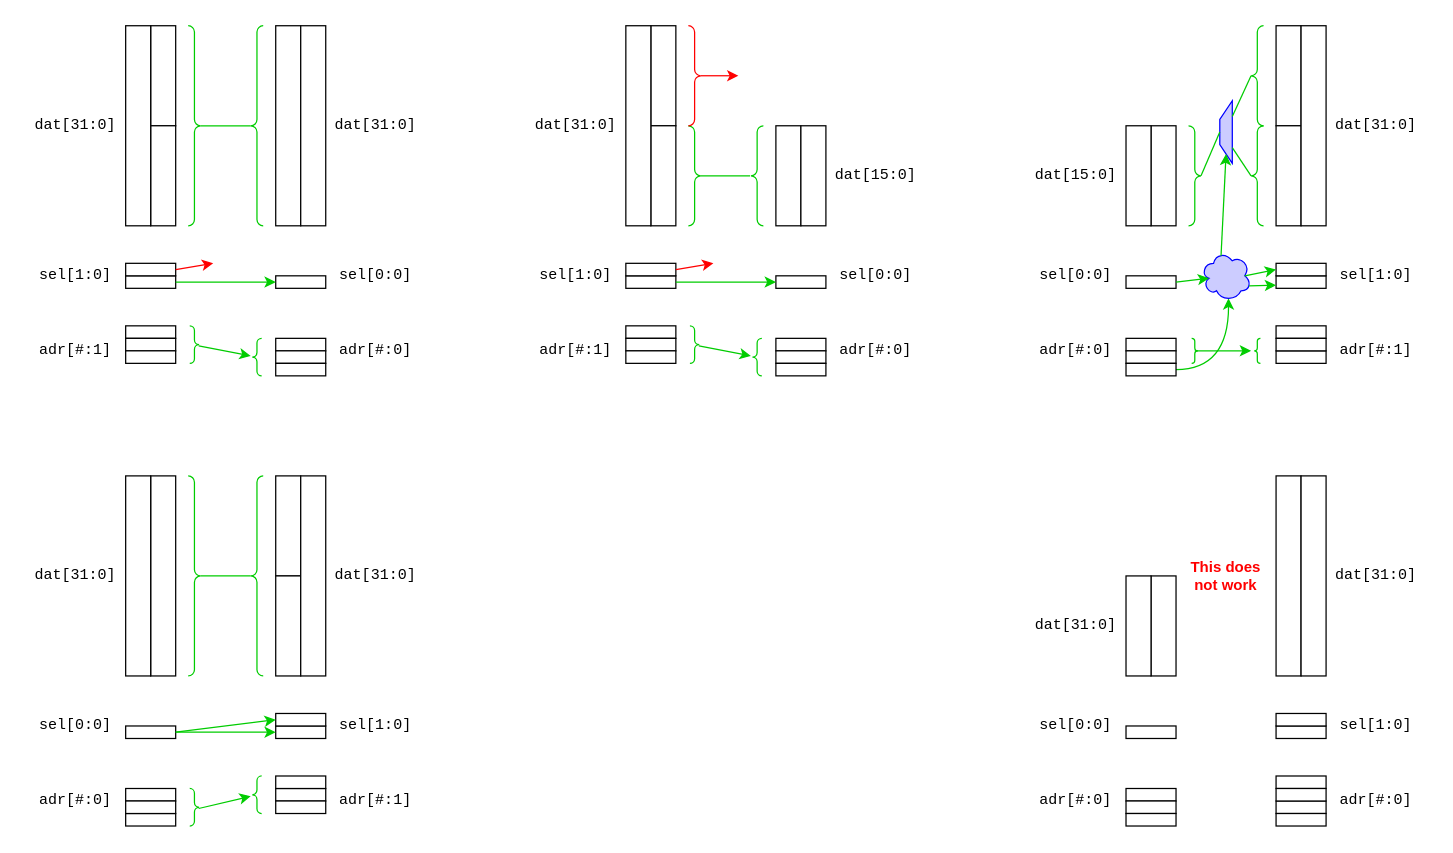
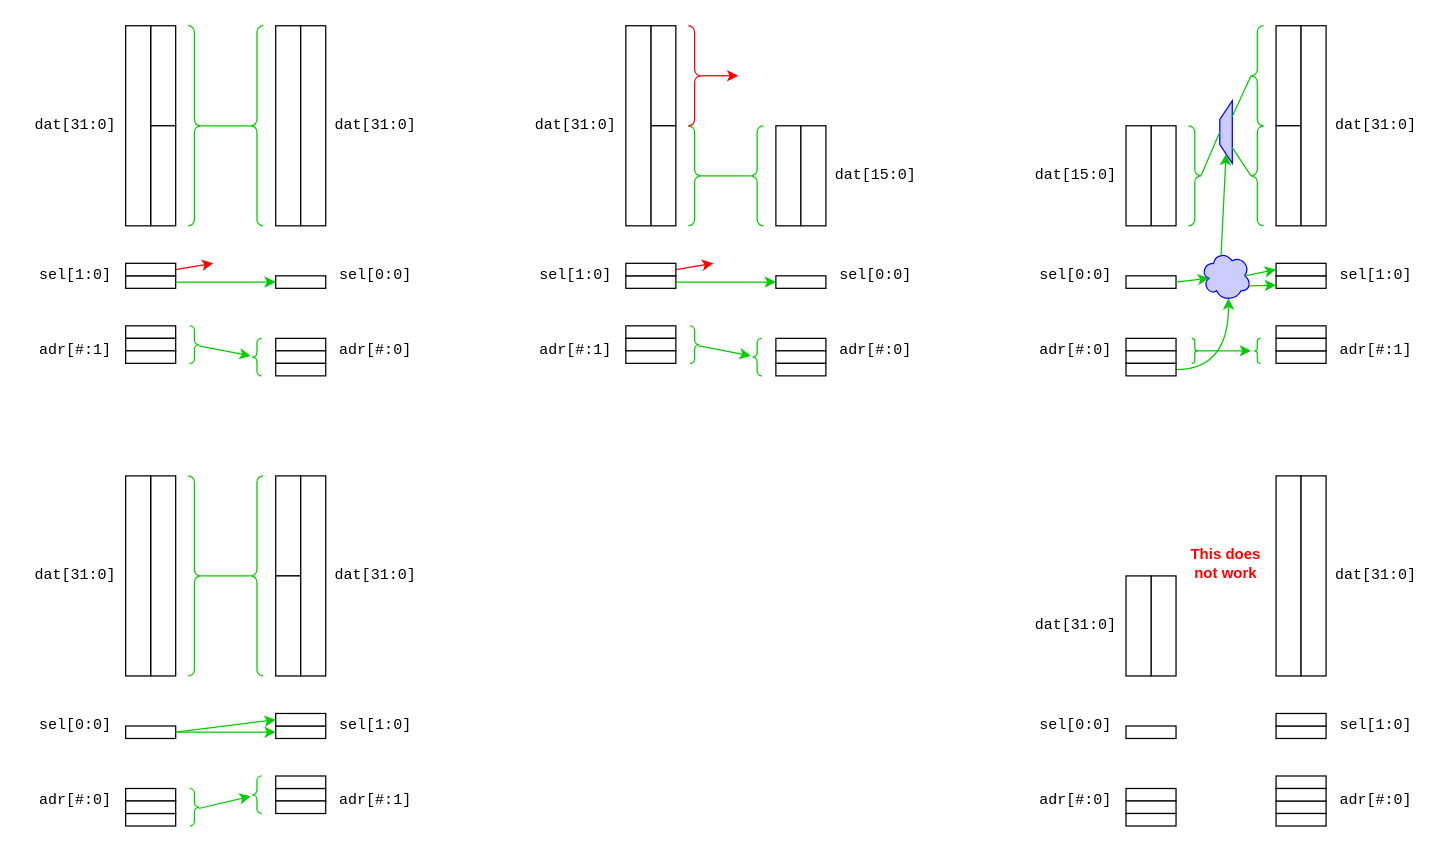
node "This does not work": moved (1226, 576) -> (1226, 563)
